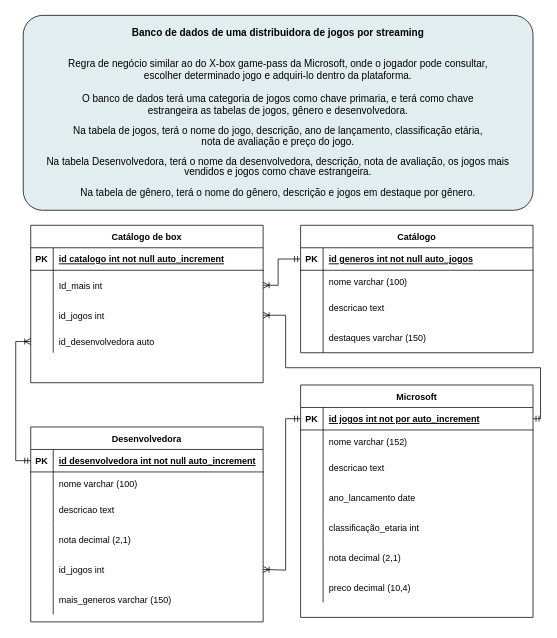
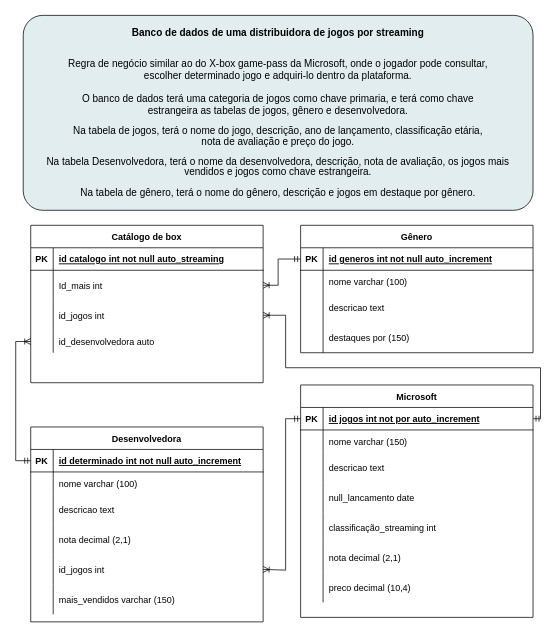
node "Catálogo": label "Catálogo" -> "Gênero"
node "id catalogo int not null auto_increment": label "id catalogo int not null auto_increment" -> "id catalogo int not null auto_streaming"
node "id generos int not null auto_jogos": label "id generos int not null auto_jogos" -> "id generos int not null auto_increment"
node "destaques varchar (150)": label "destaques varchar (150)" -> "destaques por (150)"
node "nome varchar (152)": label "nome varchar (152)" -> "nome varchar (150)"
node "id desenvolvedora int not null auto_increment": label "id desenvolvedora int not null auto_increment" -> "id determinado int not null auto_increment"
node "ano_lancamento date": label "ano_lancamento date" -> "null_lancamento date"
node "classificação_etaria int": label "classificação_etaria int" -> "classificação_streaming int"
node "mais_generos varchar (150)": label "mais_generos varchar (150)" -> "mais_vendidos varchar (150)"
